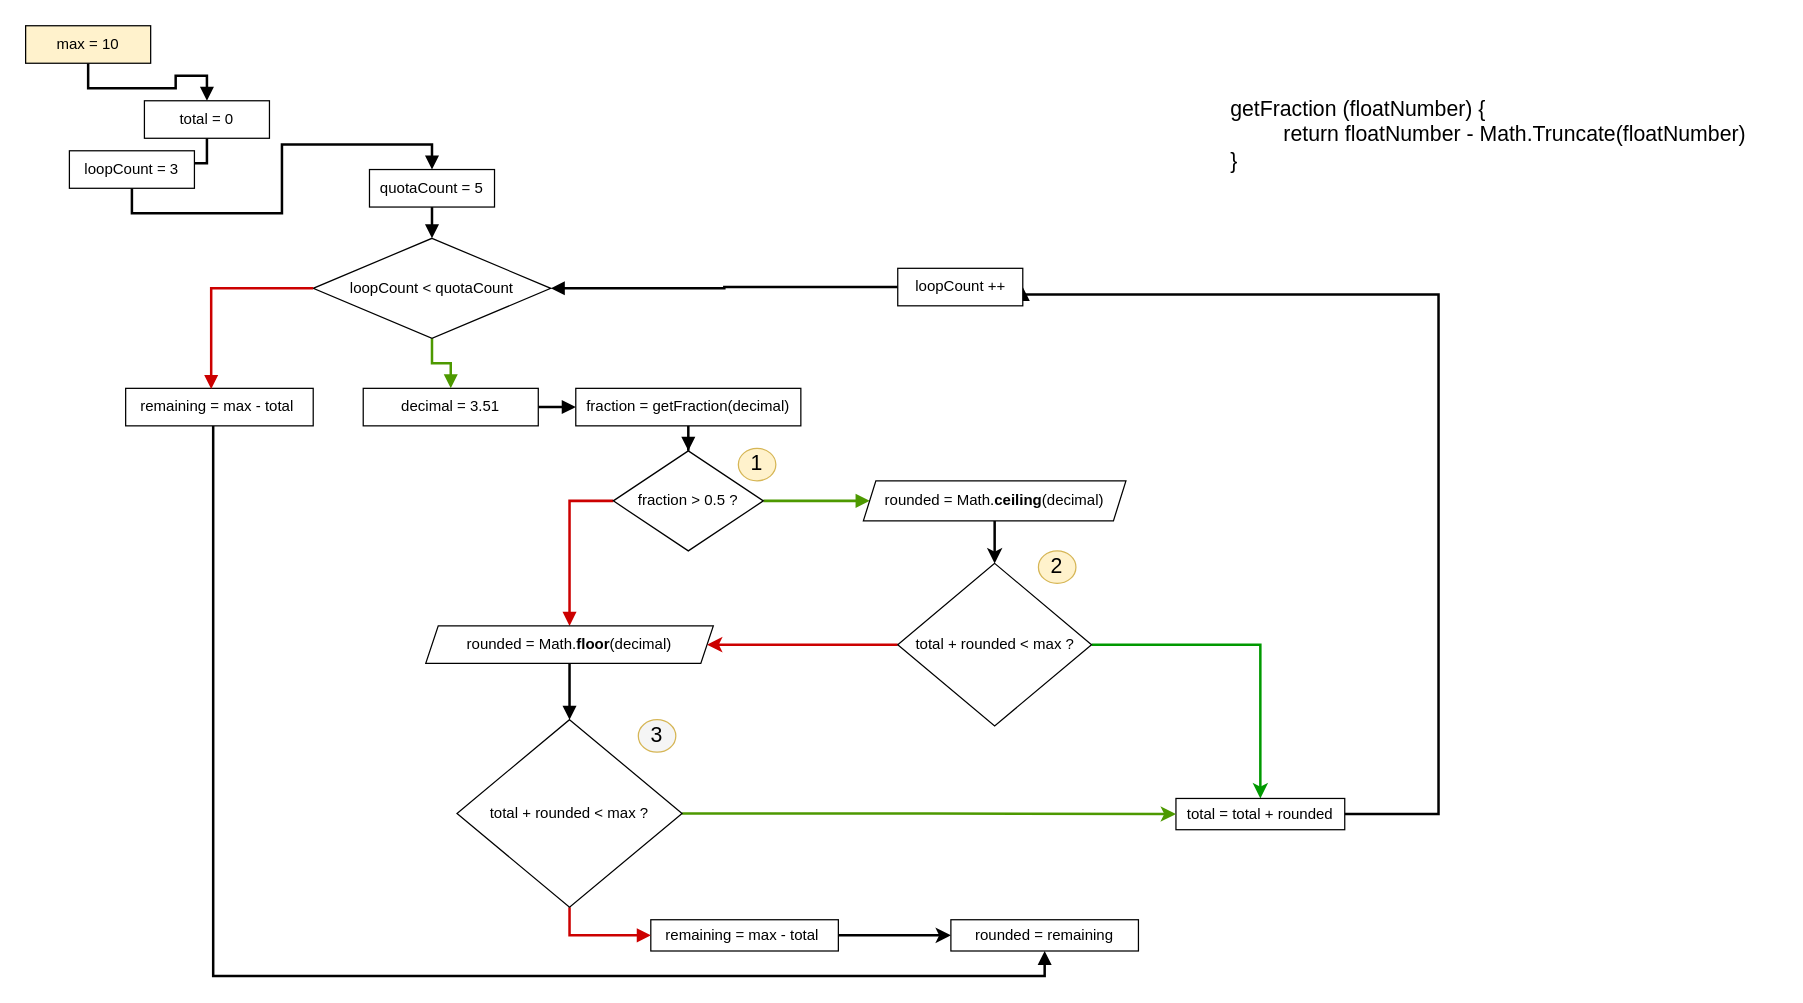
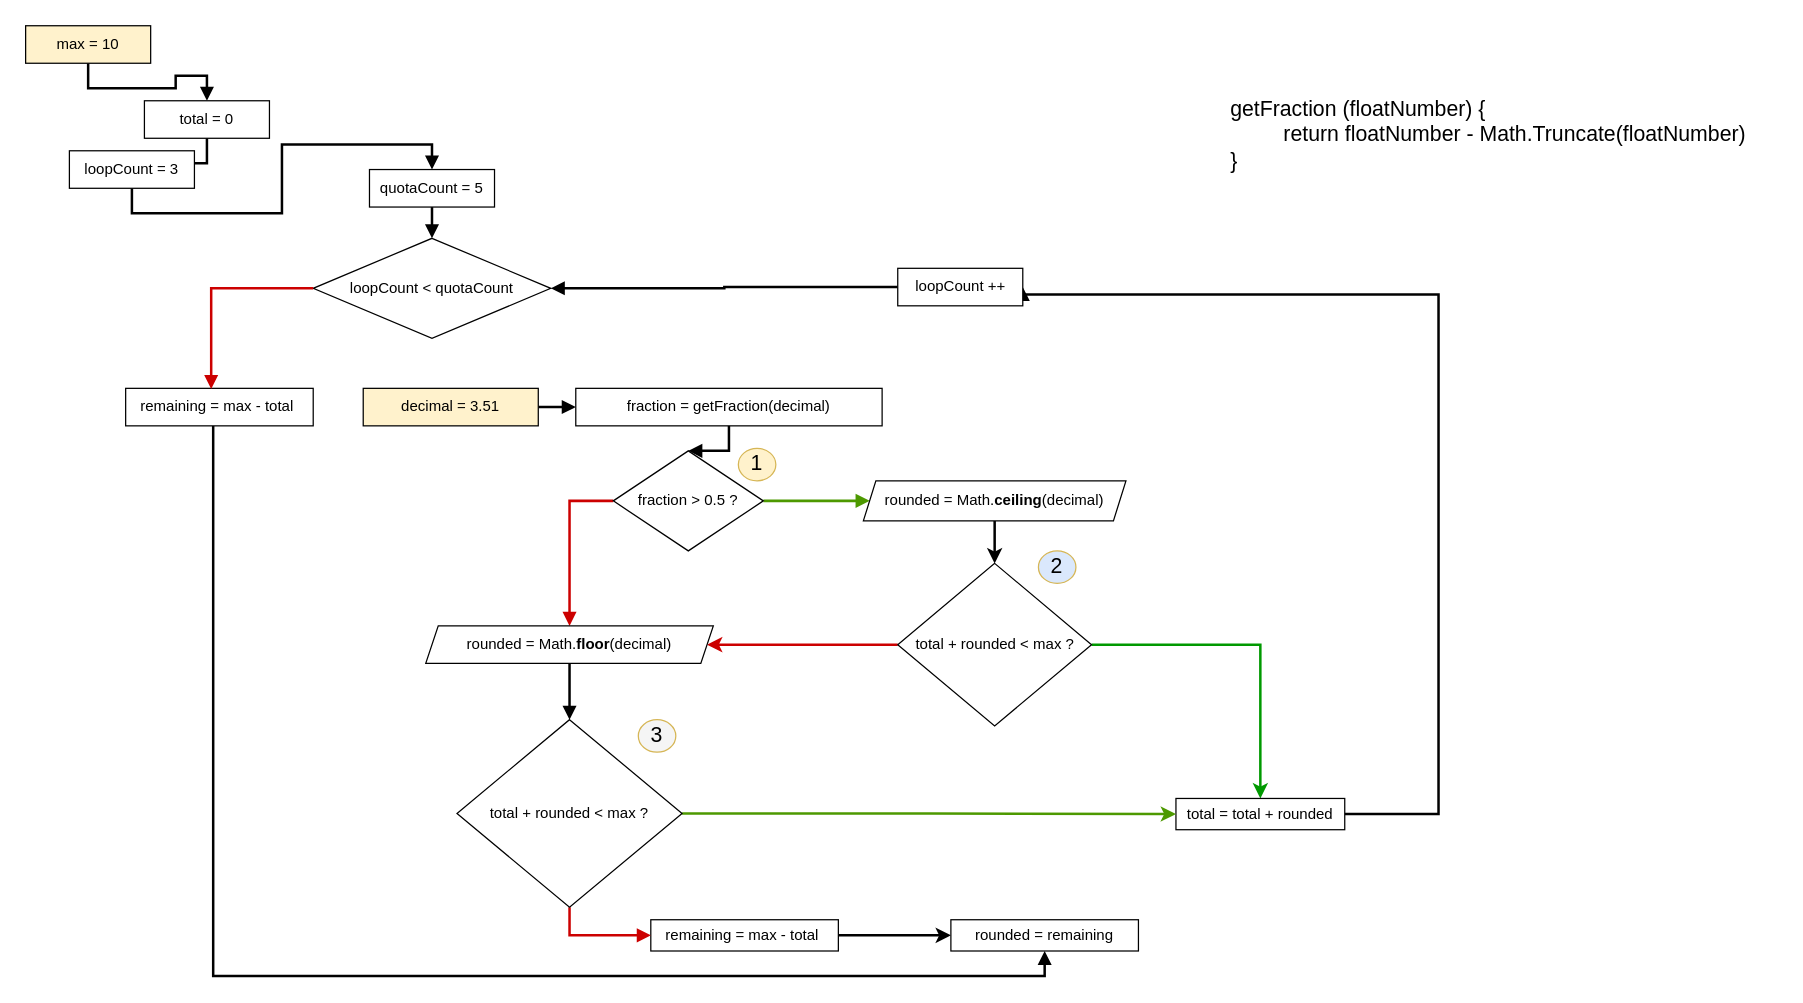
edge "loopCount < quotaCount" -> "decimal = 3.51": removed
node "decimal = 3.51": fillcolor #ffffff -> #fff2cc
node "fraction = getFraction(decimal)": size 225x38 -> 306x38
node "2": fillcolor #fff2cc -> #dae8fc
